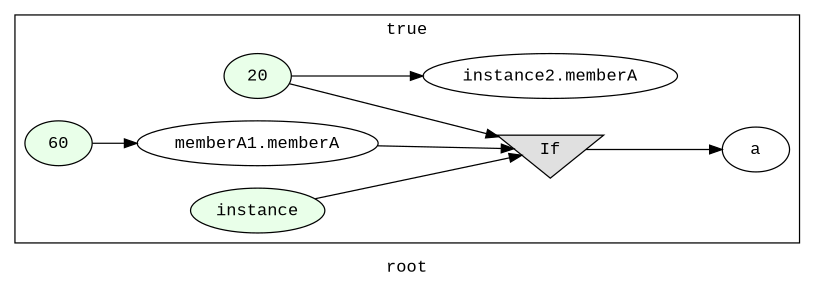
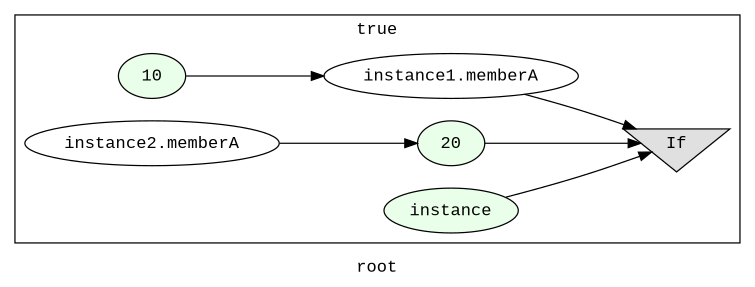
edge "20" -> "instance2.memberA": reversed
node "60": label "60" -> "10"
node "memberA1.memberA": label "memberA1.memberA" -> "instance1.memberA"
node "a": removed
